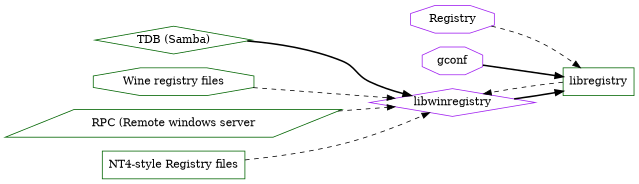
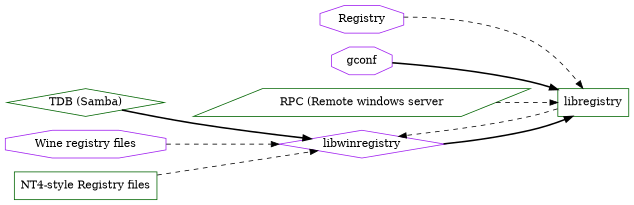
node "Wine registry files": color darkgreen -> purple
edge "RPC (Remote windows server" -> "libwinregistry": now "RPC (Remote windows server" -> "libregistry"
